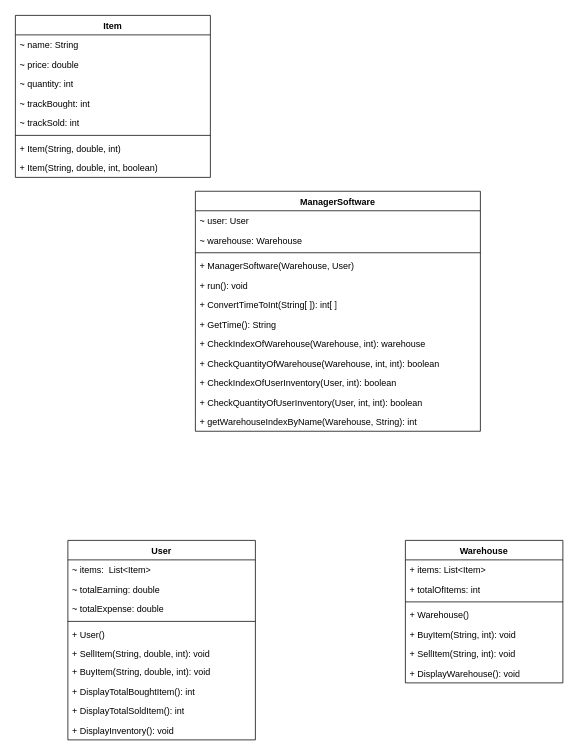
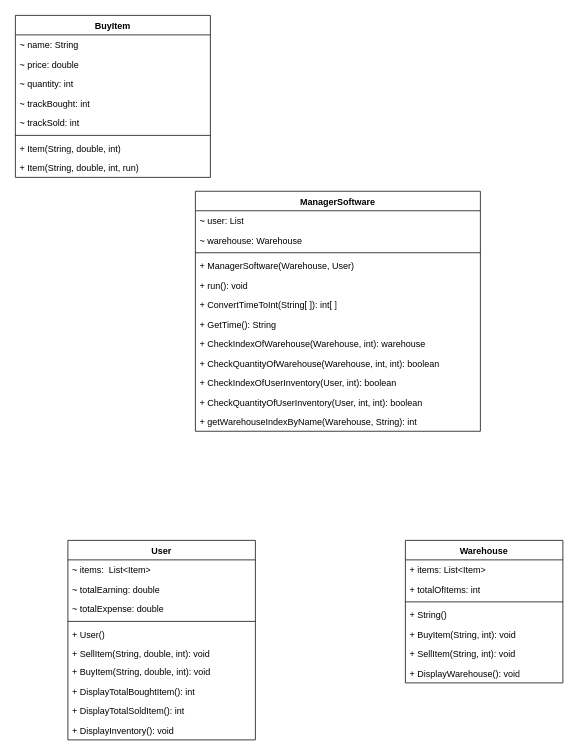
node "Item": label "Item" -> "BuyItem"
node "+ Item(String, double, int, boolean)": label "+ Item(String, double, int, boolean)" -> "+ Item(String, double, int, run)"
node "~ user: User": label "~ user: User" -> "~ user: List"
node "+ Warehouse()": label "+ Warehouse()" -> "+ String()"
